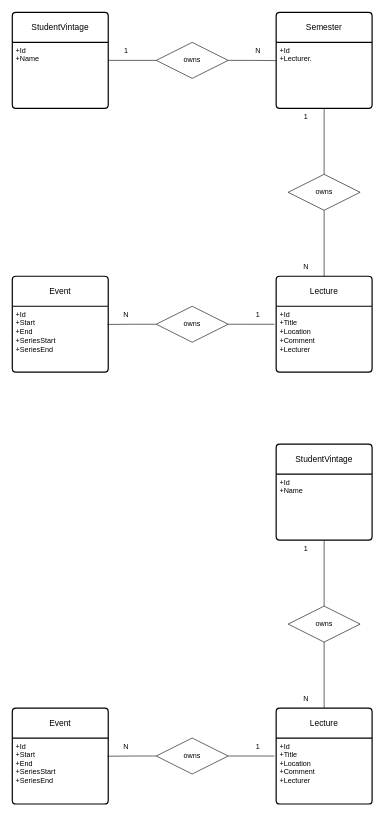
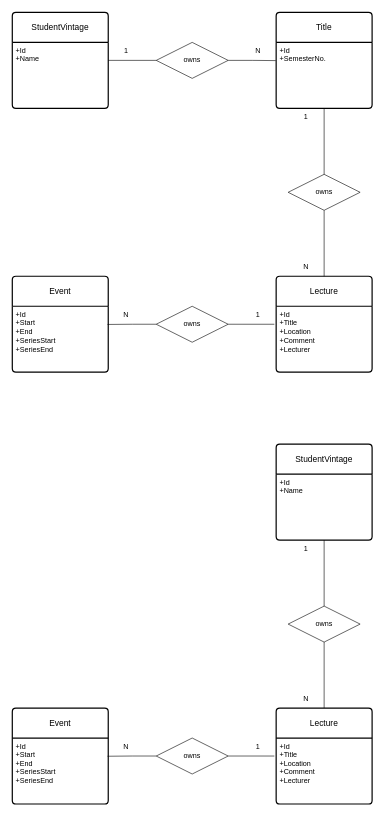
node "Semester": label "Semester" -> "Title"
node "+Id +Lecturer.": label "+Id +Lecturer." -> "+Id +SemesterNo."
